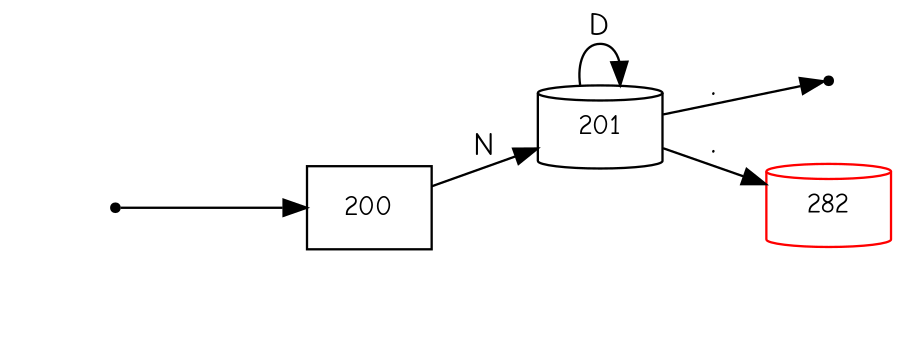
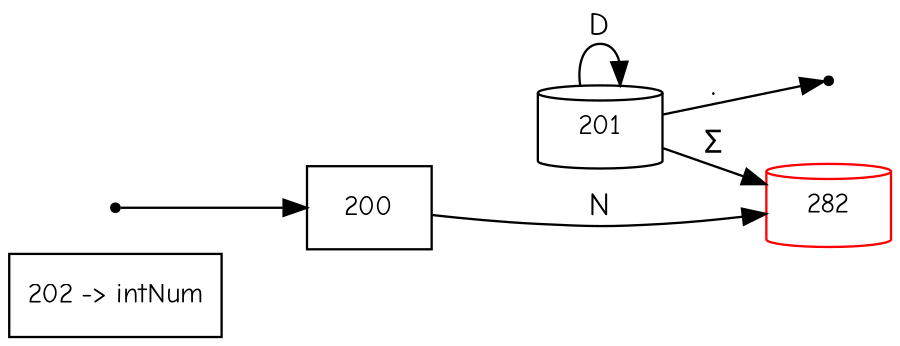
edge "201" -> "282": label "." -> "Σ"
edge "200" -> "201": now "200" -> "282"
node "202 -> intNum": added
